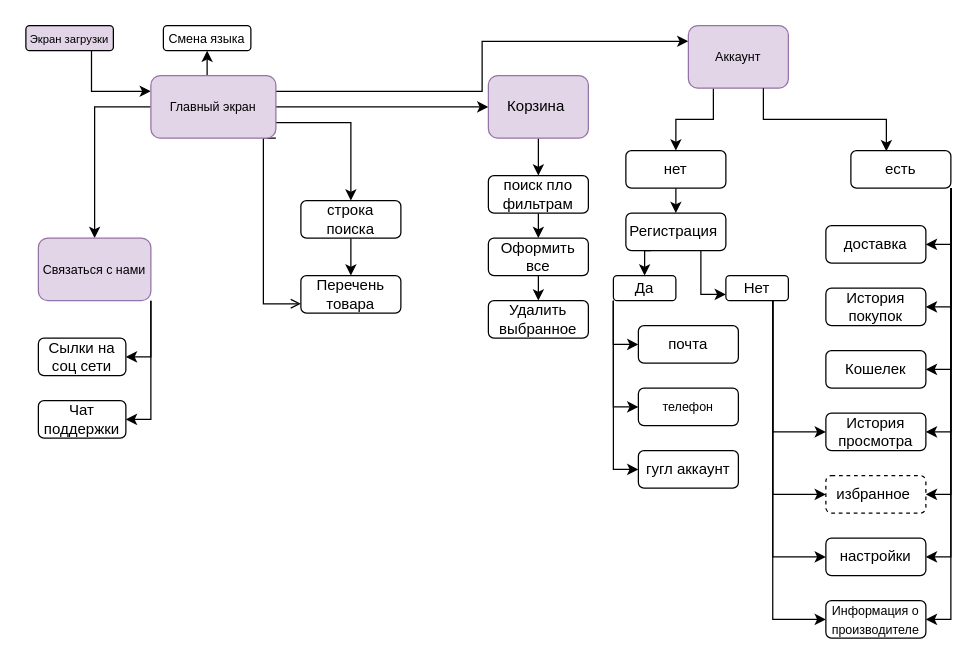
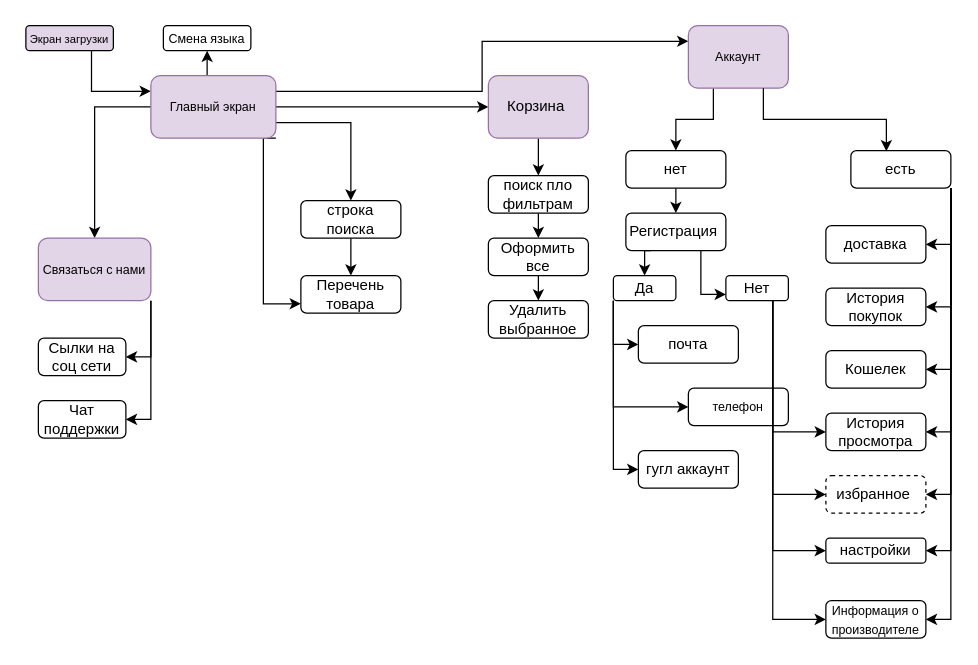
edge "Главный экран" -> "Перечень товара": arrowhead open -> classic
node "телефон": moved (688, 407) -> (738, 407)
node "настройки": size 100x38 -> 100x25
